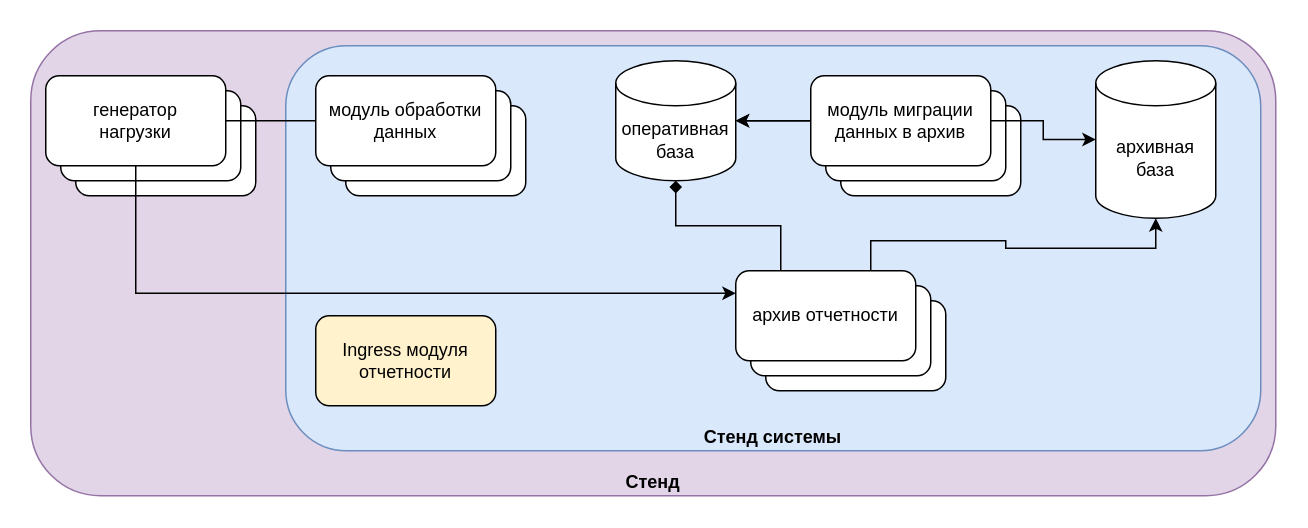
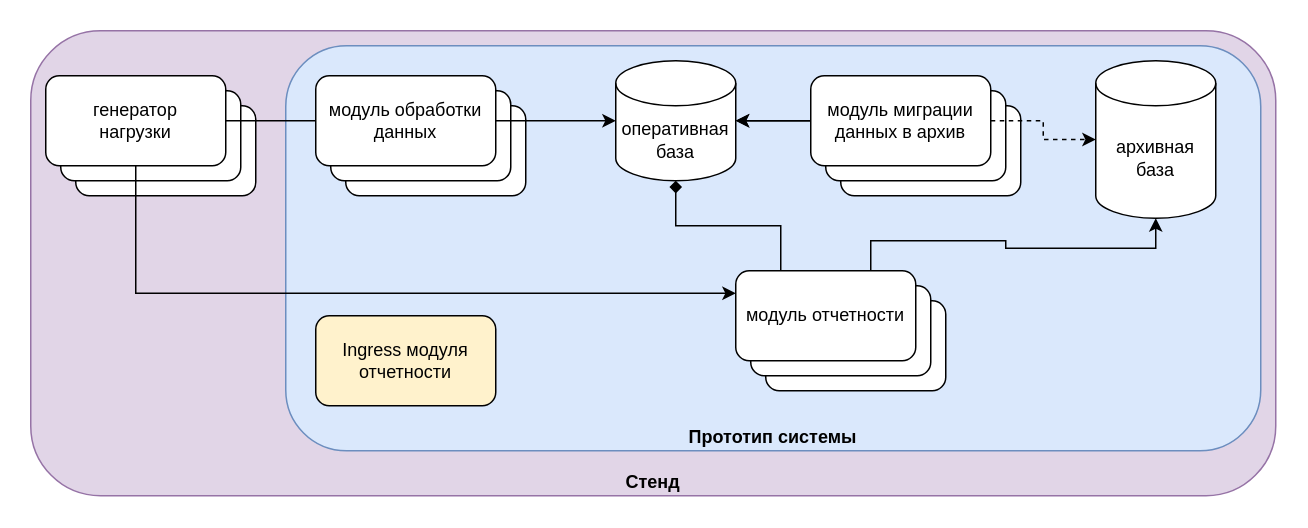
edge "модуль обработки данных" -> "оперативная база": added
edge "модуль миграции данных в архив" -> "архивная база": style solid -> dashed
node "архив отчетности": label "архив отчетности" -> "модуль отчетности"
node "Стенд системы": label "Стенд системы" -> "Прототип системы"
